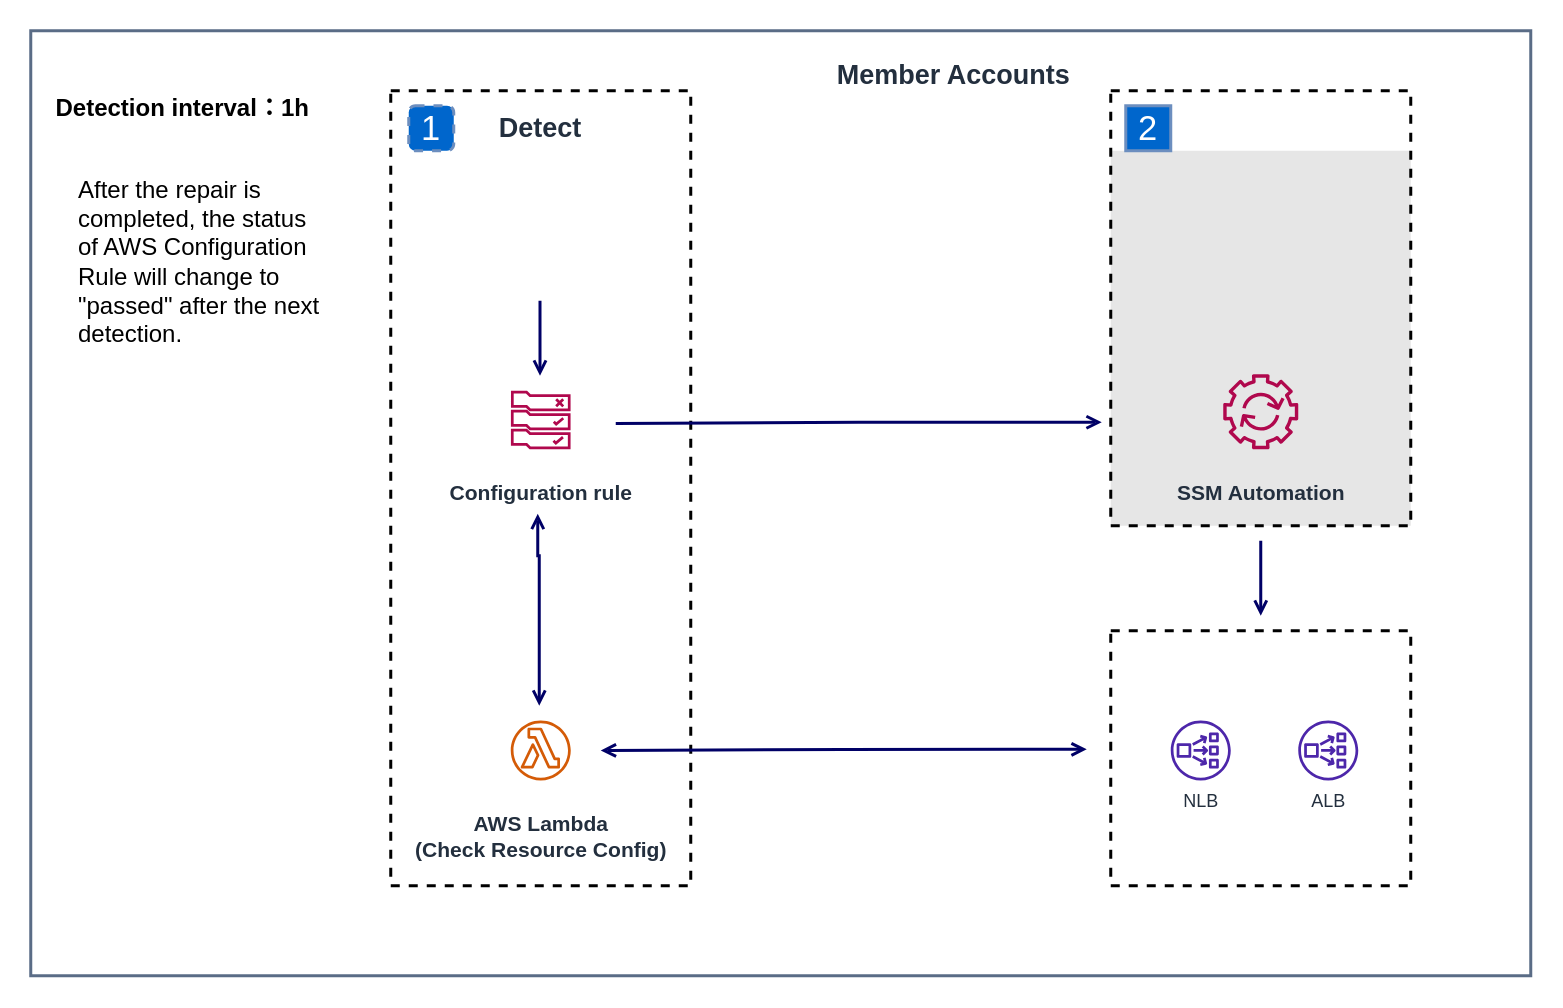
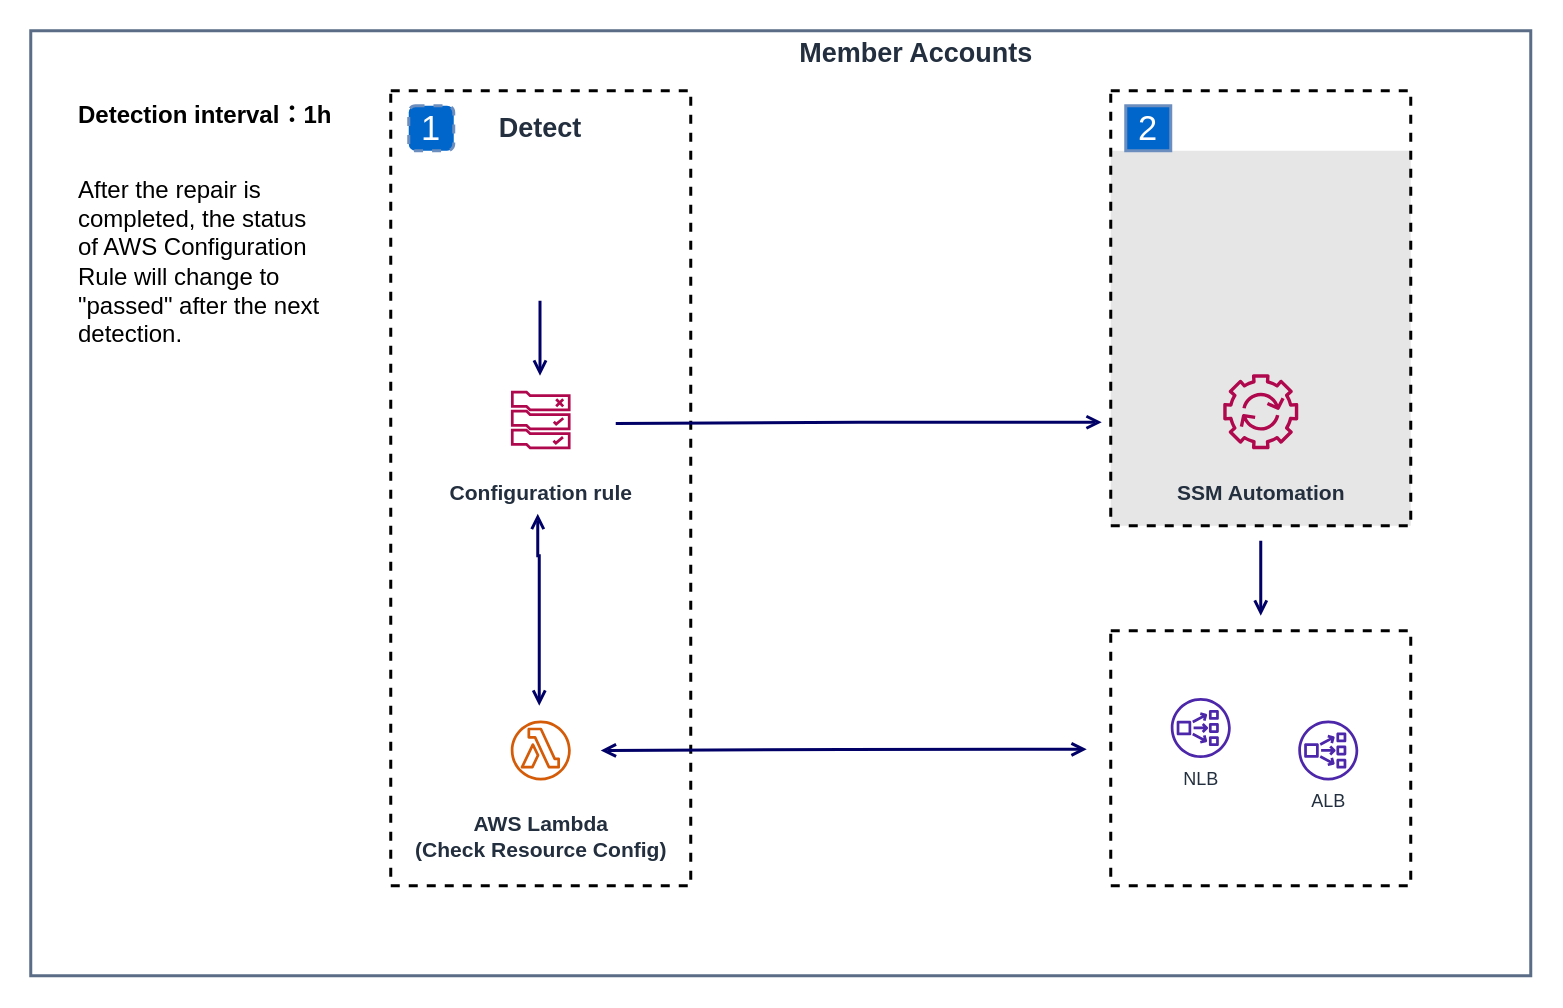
node "Member Accounts": moved (953, 76) -> (916, 53)
node "Detection interval：1h": moved (188, 106) -> (211, 113)
node "NLB": moved (1201, 750) -> (1201, 728)
